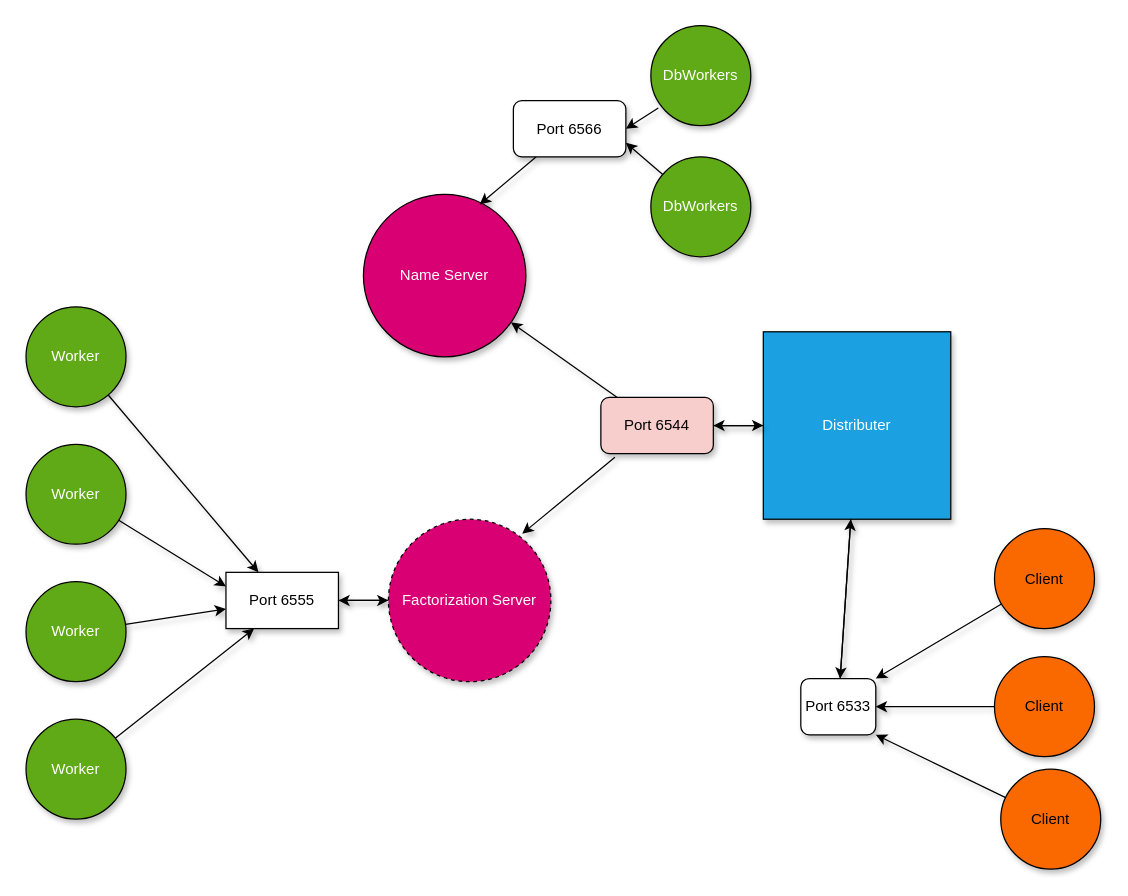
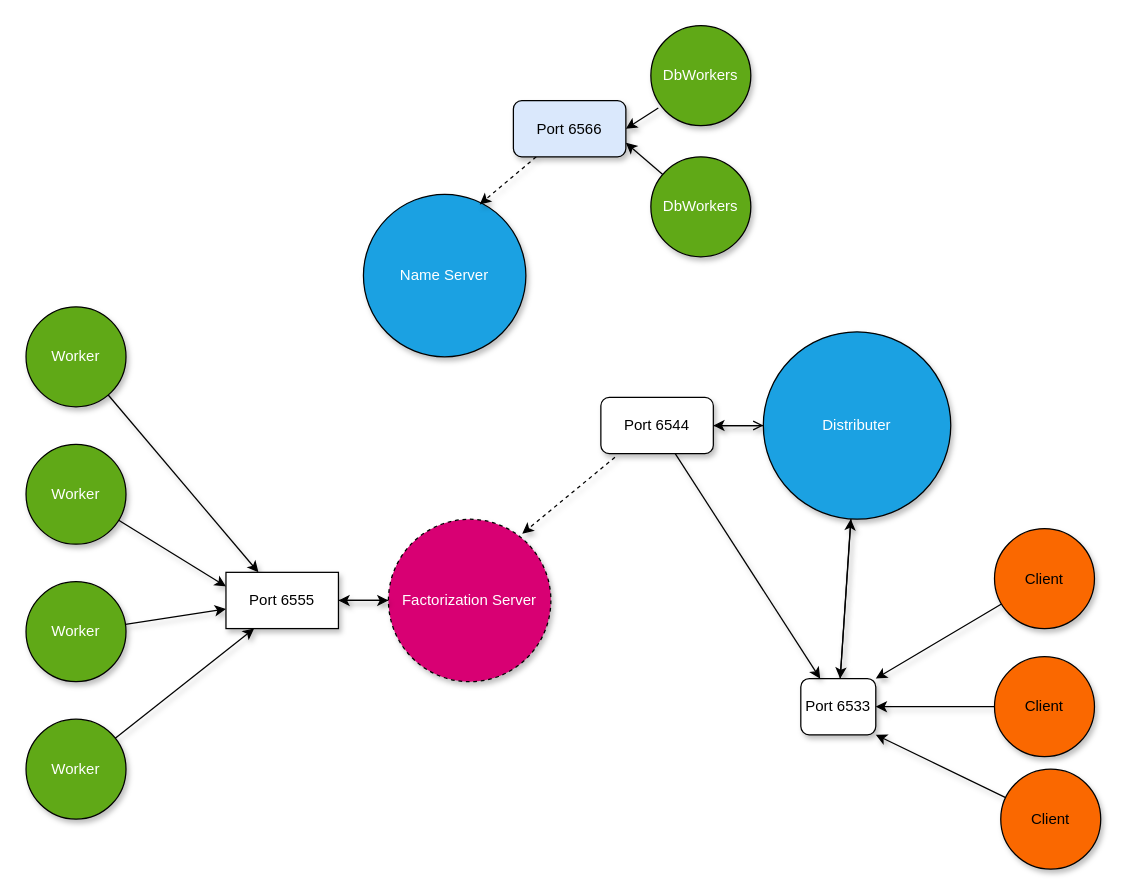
node "Port 6566": fillcolor #ffffff -> #dae8fc
edge "Port 6566" -> "Name Server": style solid -> dashed
node "Name Server": fillcolor #d80073 -> #1ba1e2
edge "Port 6544" -> "Name Server": now "Port 6544" -> "Port 6533"
node "Port 6544": fillcolor #f8cecc -> #ffffff
edge "Port 6544" -> "Distributer": arrowhead classic -> open
node "Distributer": shape rectangle -> ellipse
edge "Port 6544" -> "Factorization Server": style solid -> dashed
